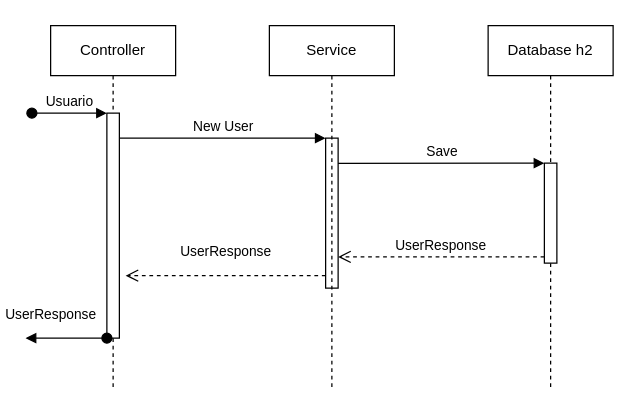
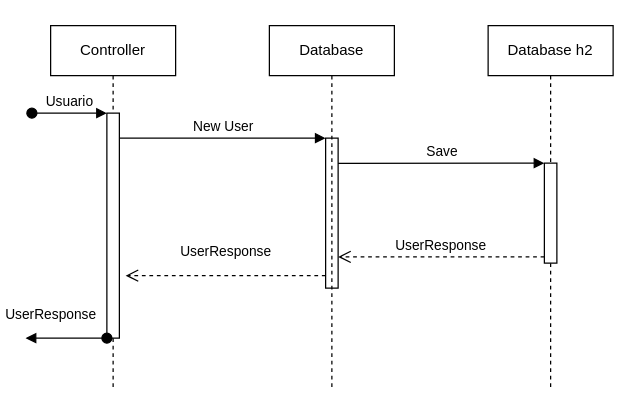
node "Service": label "Service" -> "Database"
